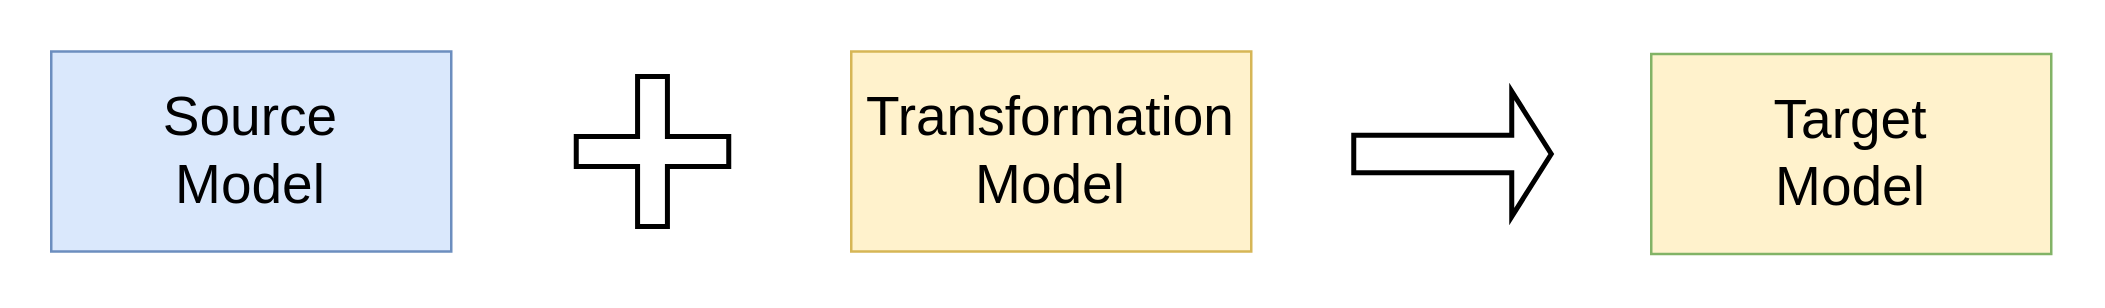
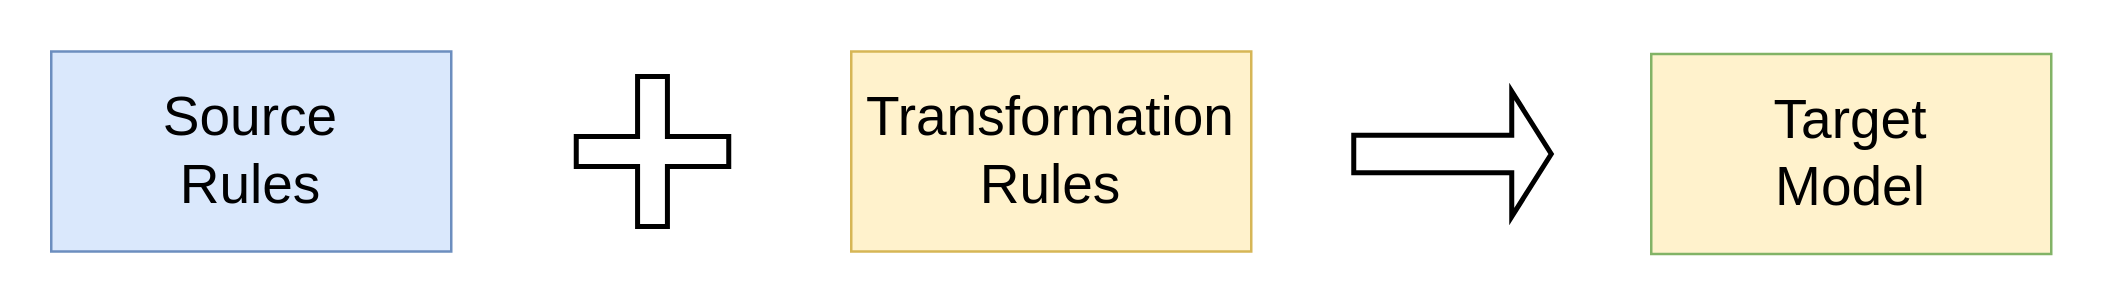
node "Source Model": label "Source Model" -> "Source Rules"
node "Transformation Model": label "Transformation Model" -> "Transformation Rules"
